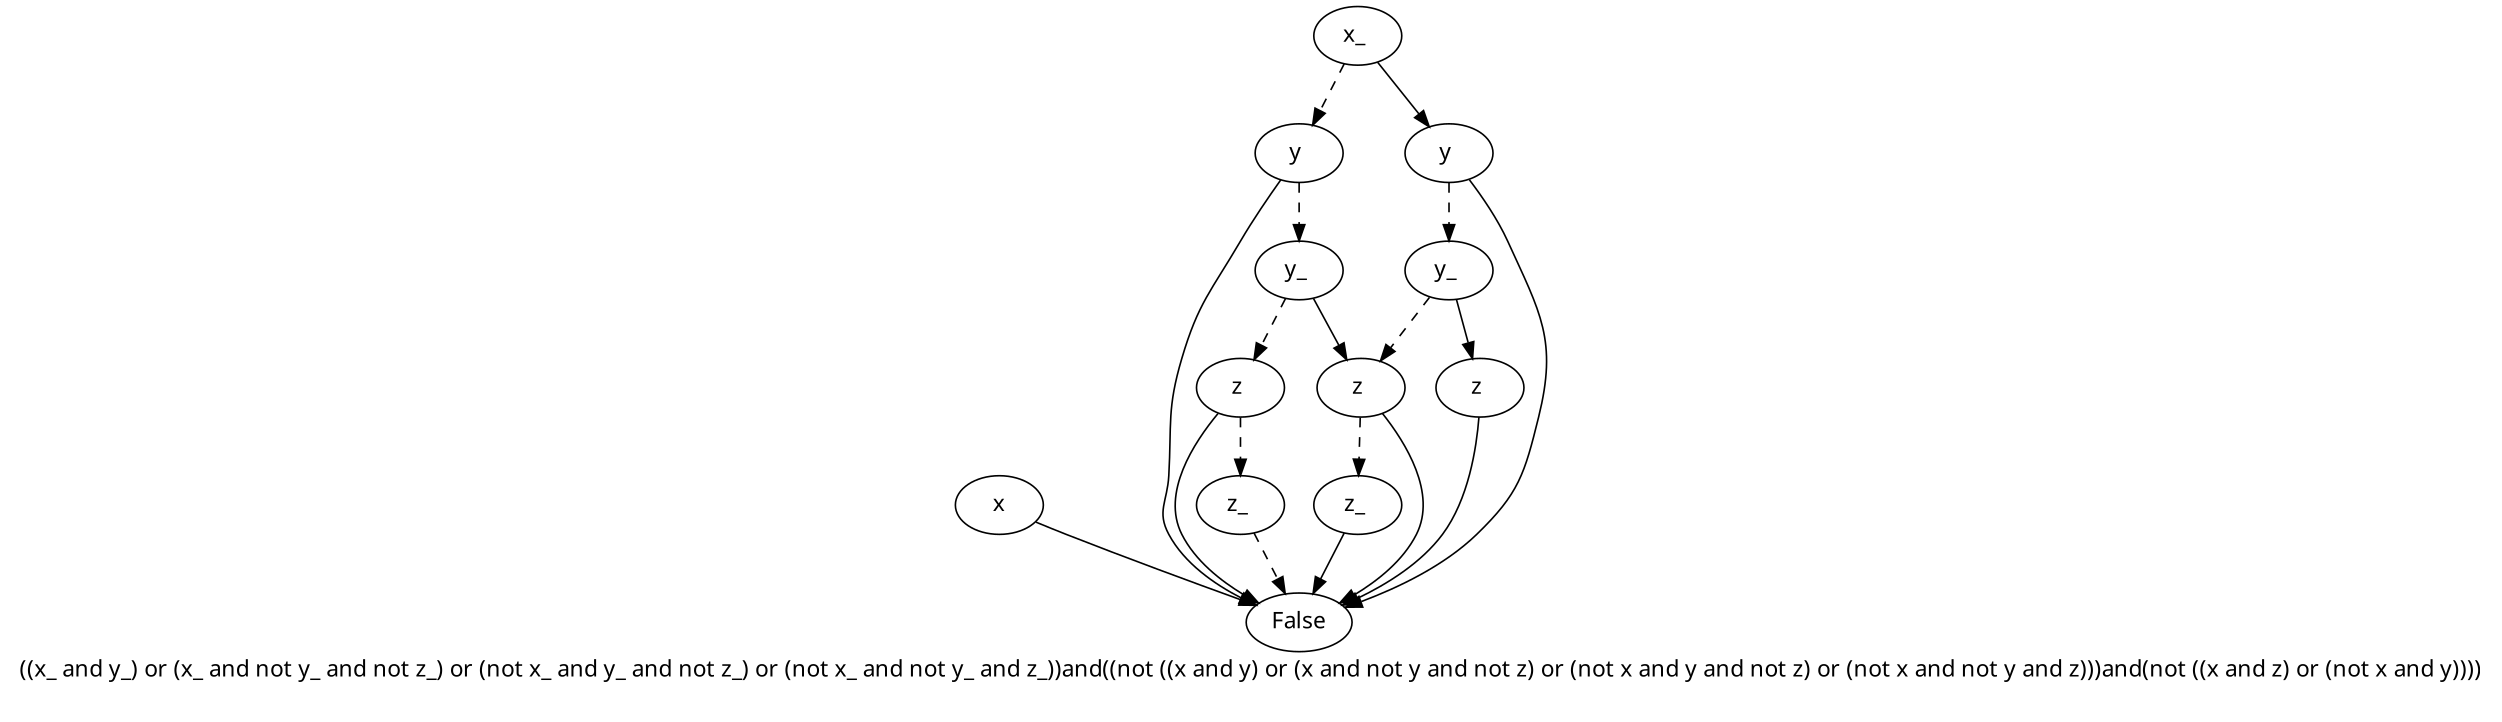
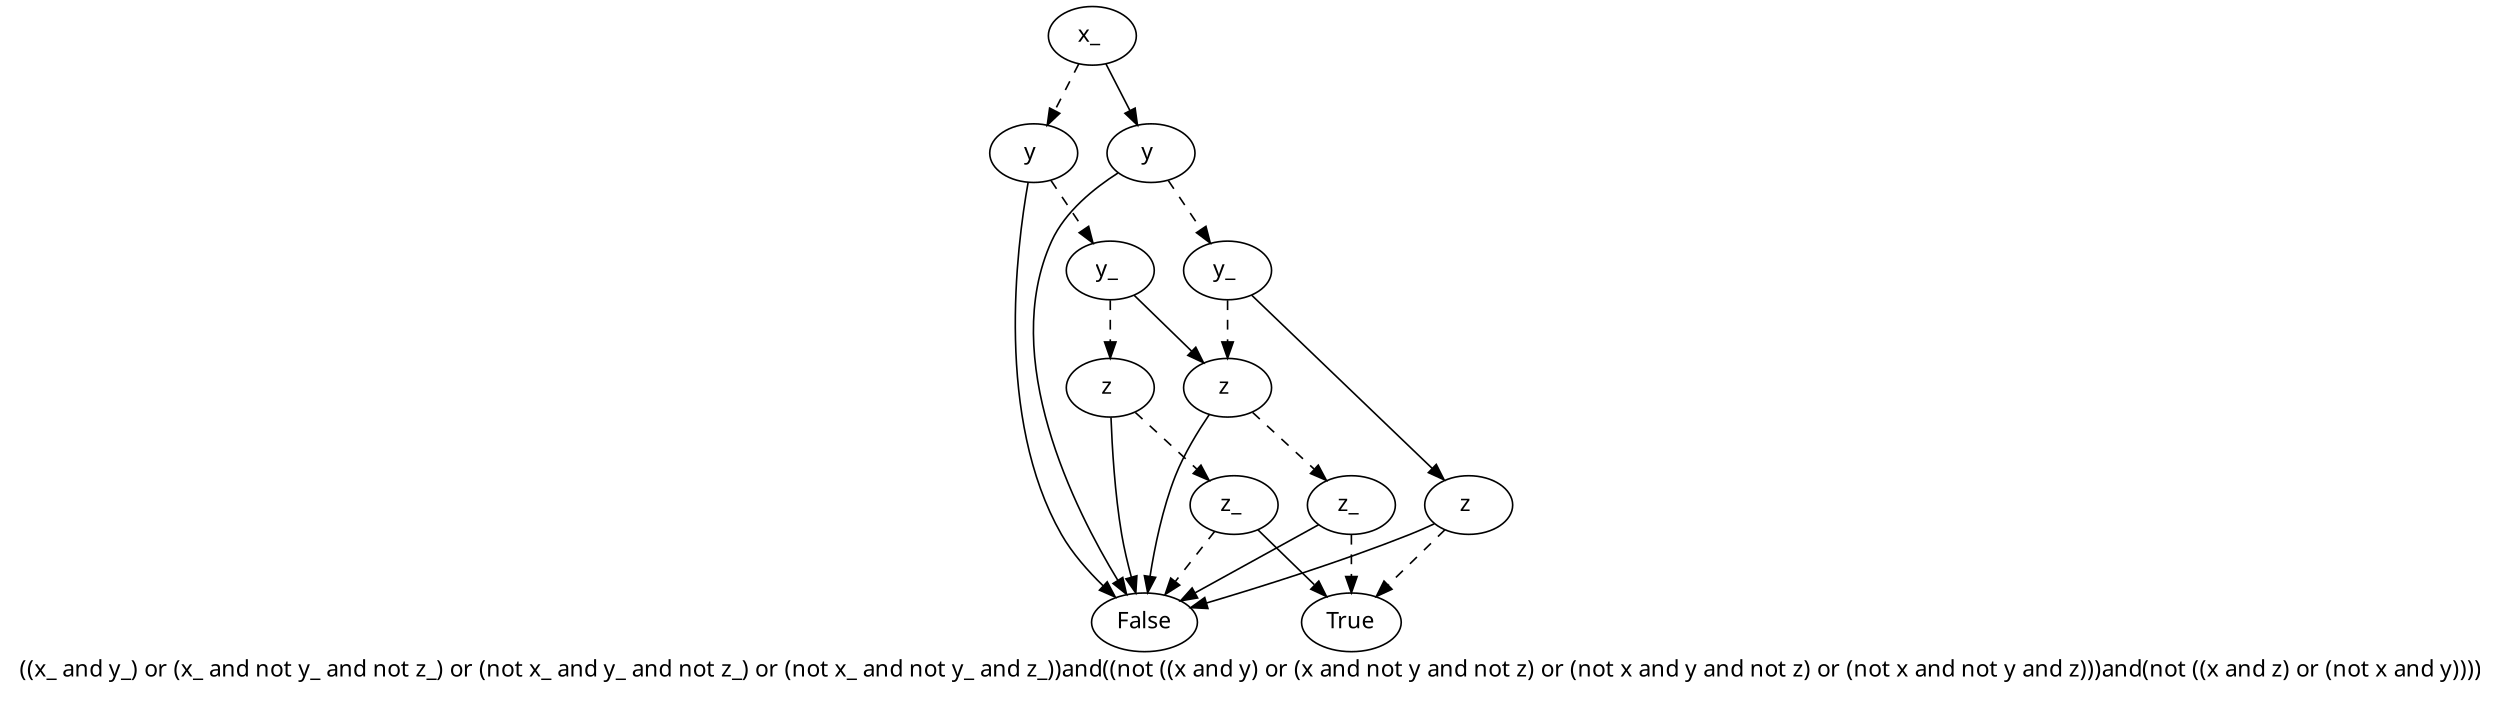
node "x": removed
node "True": added
